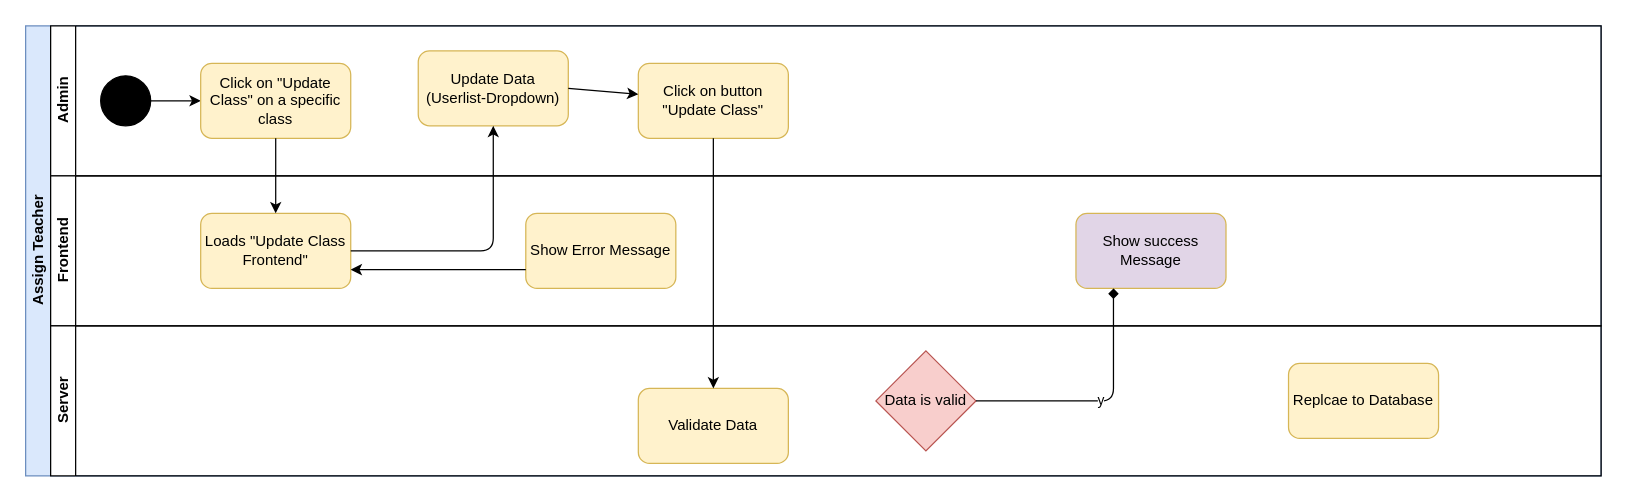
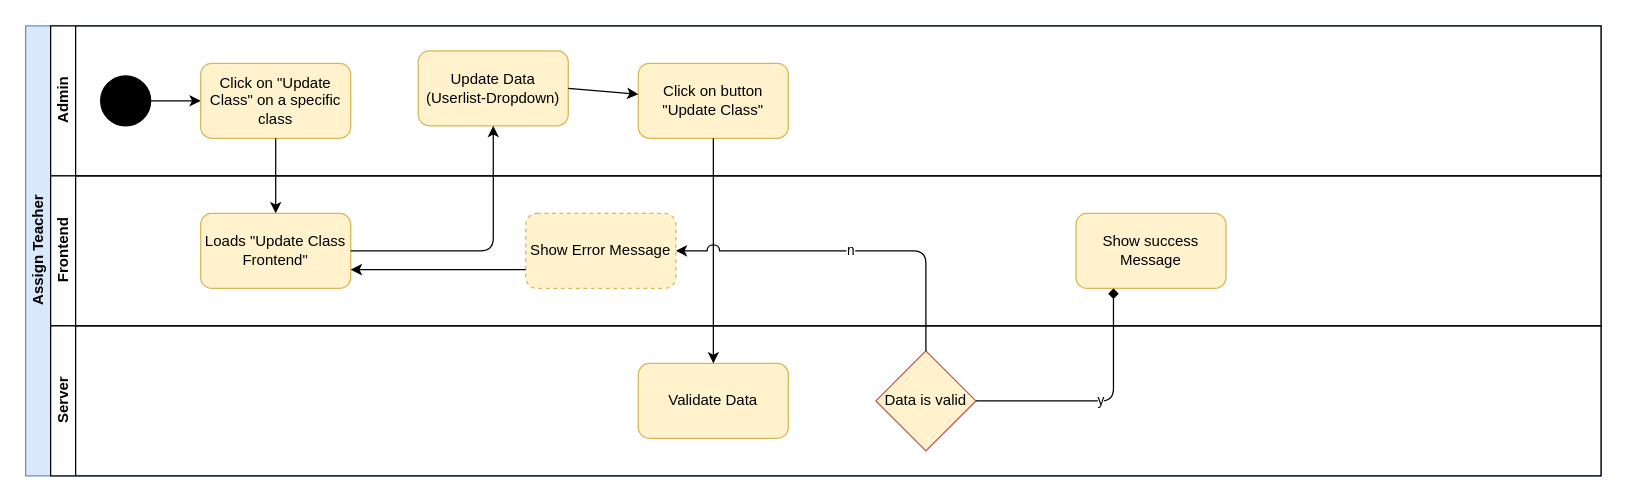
node "Show Error Message": style solid -> dashed
edge "Data is valid" -> "Show Error Message": added, label "n"
node "Show success Message": fillcolor #e1d5e7 -> #fff2cc
node "Data is valid": fillcolor #f8cecc -> #fff2cc
node "Replcae to Database": removed
node "Validate Data": moved (713, 426) -> (713, 401)
